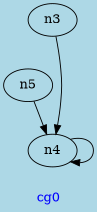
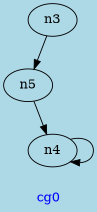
edge "n3" -> "n4": now "n3" -> "n5"
